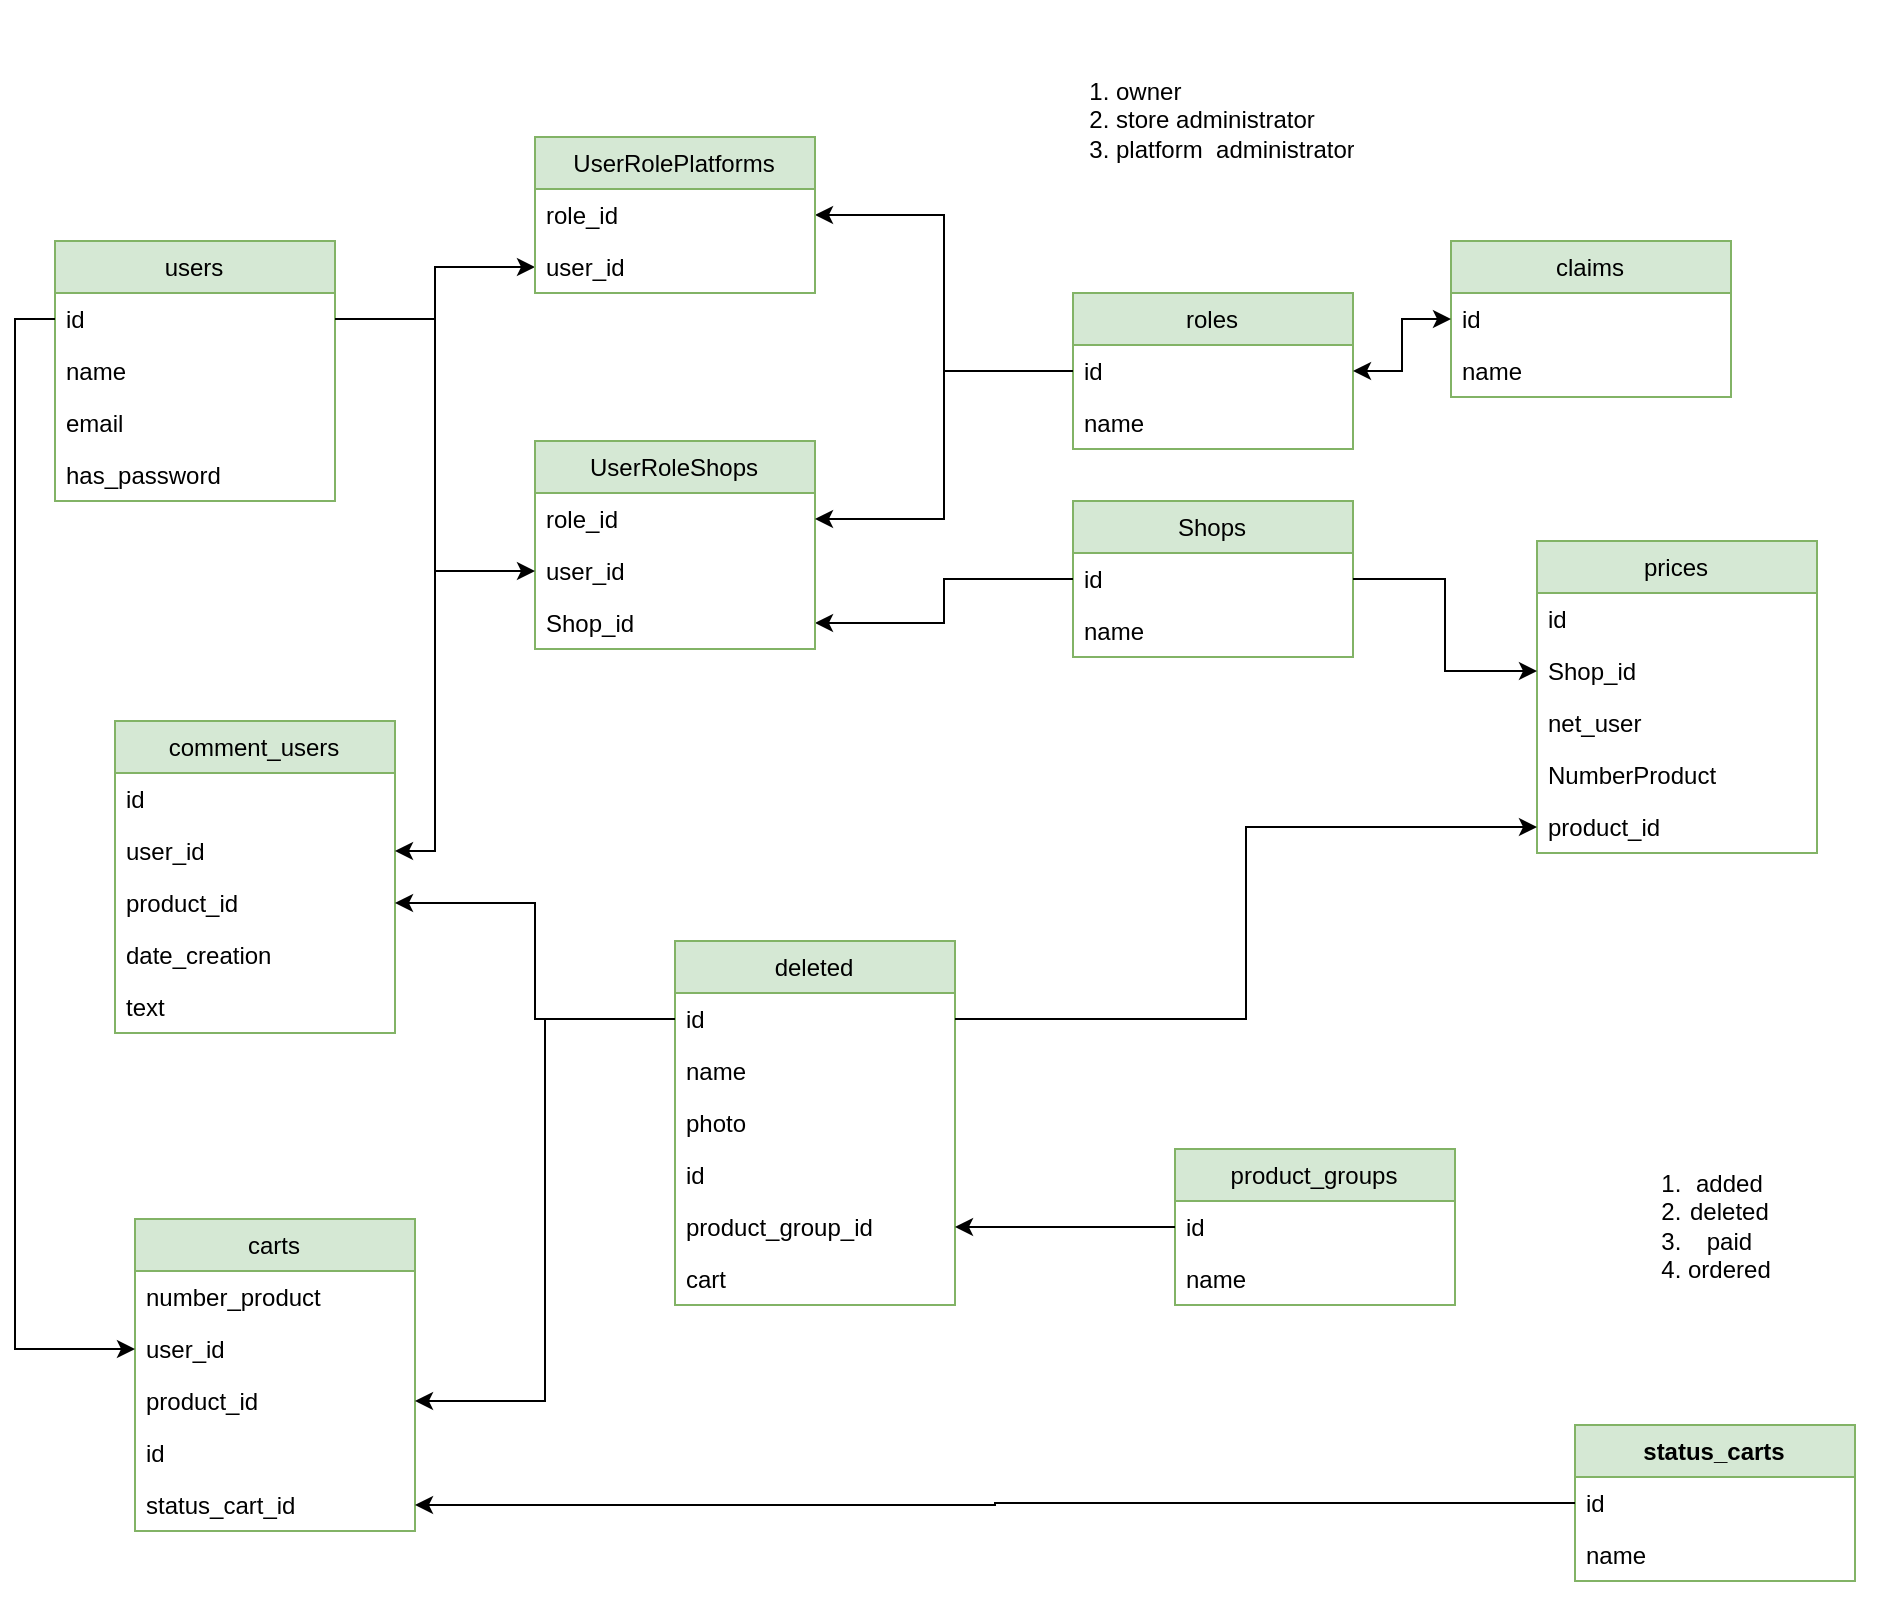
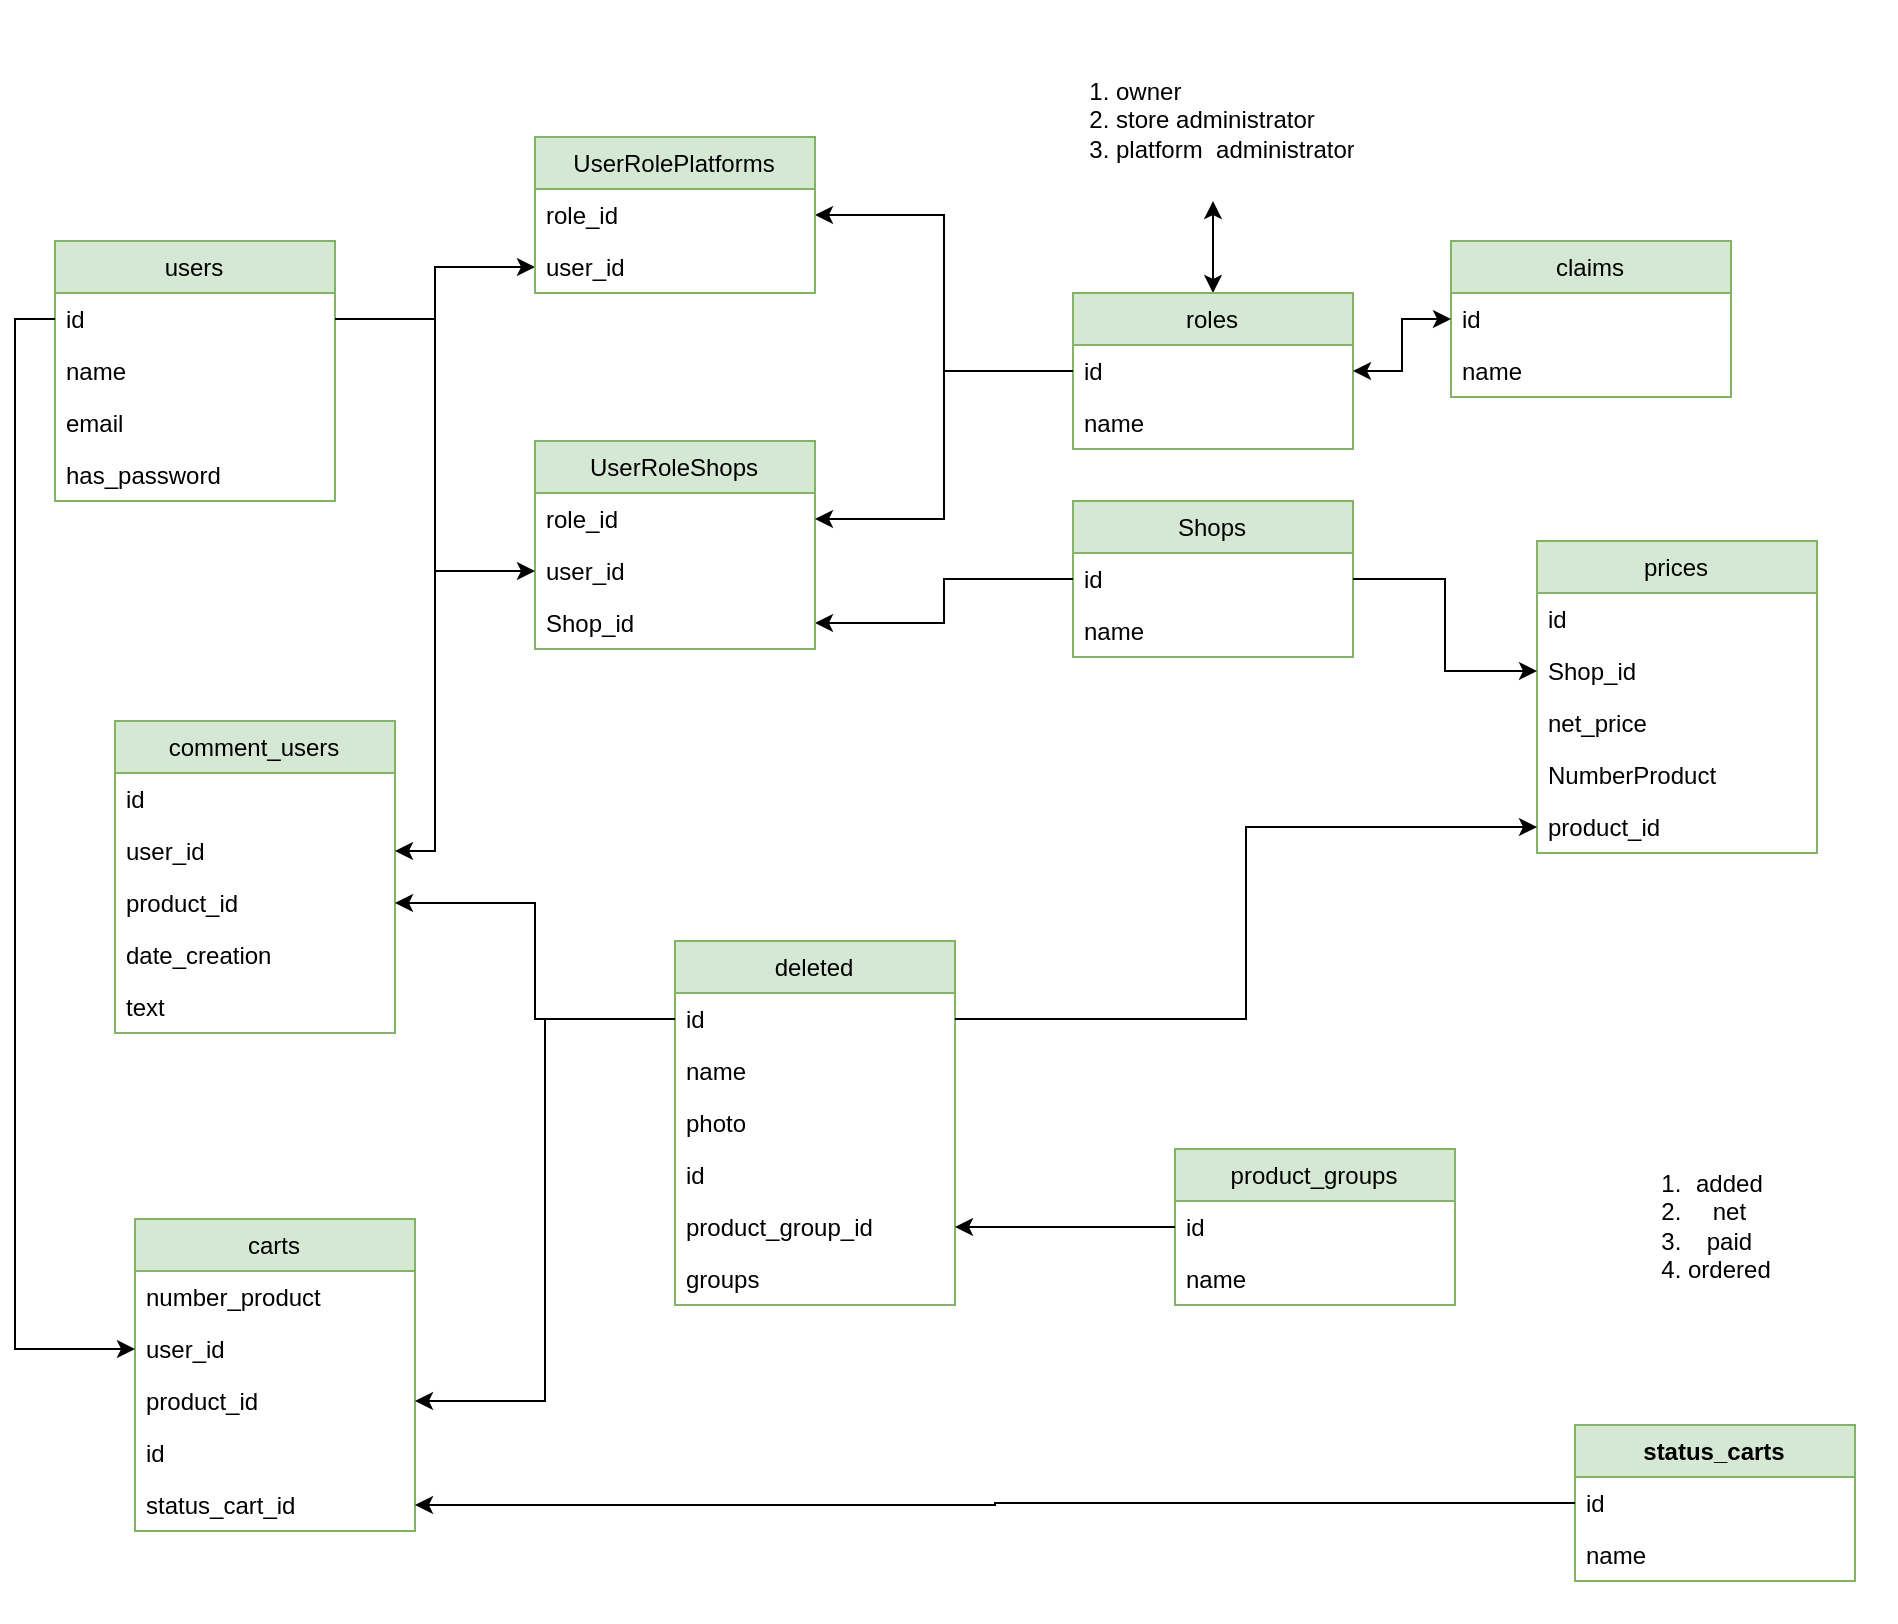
edge "owner store administrator platform administrator" -- "roles": added
node "net_user": label "net_user" -> "net_price"
node "added deleted paid ordered": label "added deleted paid ordered" -> "added net paid ordered"
node "cart": label "cart" -> "groups"
